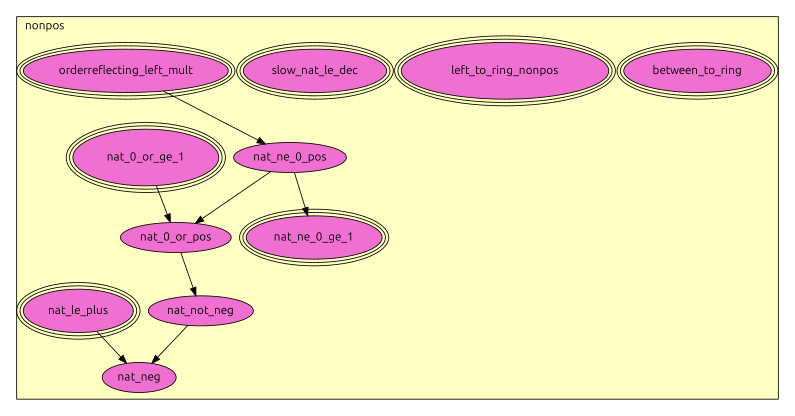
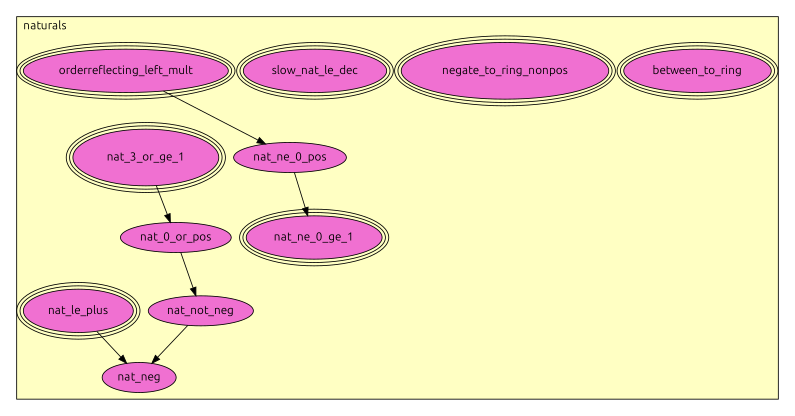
cluster "nonpos": label "nonpos" -> "naturals"
node "left_to_ring_nonpos": label "left_to_ring_nonpos" -> "negate_to_ring_nonpos"
node "nat_0_or_ge_1": label "nat_0_or_ge_1" -> "nat_3_or_ge_1"
edge "nat_ne_0_pos" -> "nat_0_or_pos": removed
